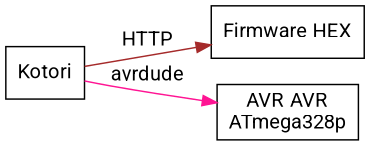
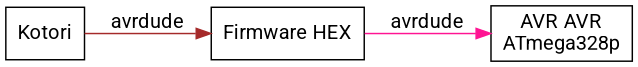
edge "Kotori" -> "Firmware HEX": label "HTTP" -> "avrdude"
edge "Kotori" -> "AVR AVR ATmega328p": now "Firmware HEX" -> "AVR AVR ATmega328p"
